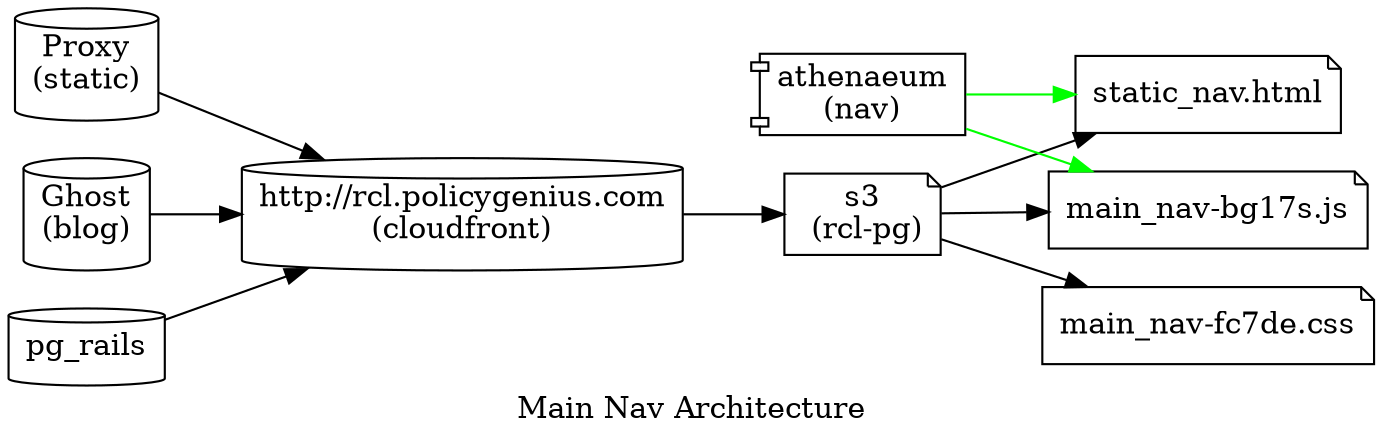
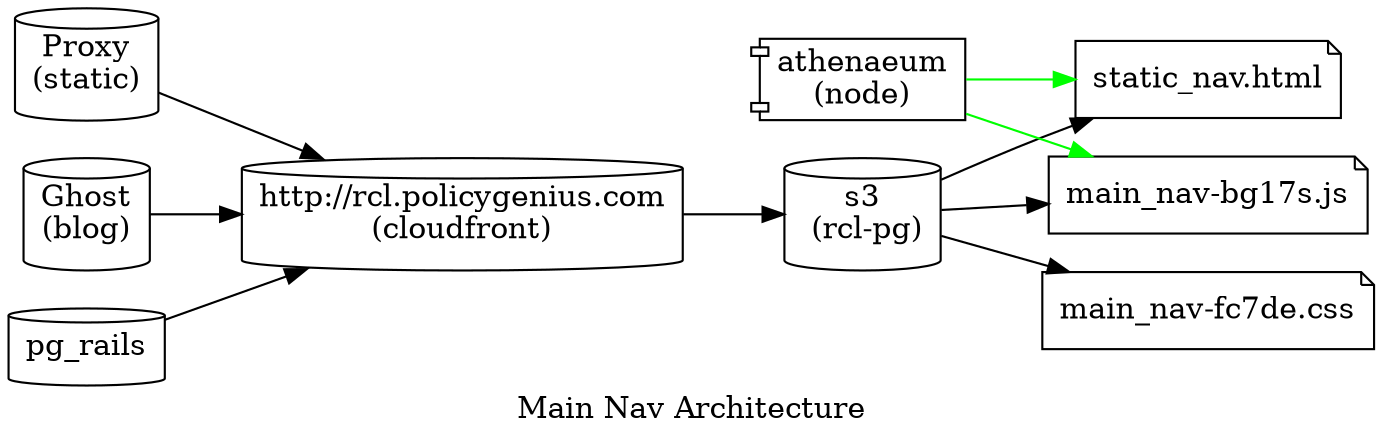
node "athenaeum (nav)": label "athenaeum (nav)" -> "athenaeum (node)"
node "s3 (rcl-pg)": shape note -> cylinder
